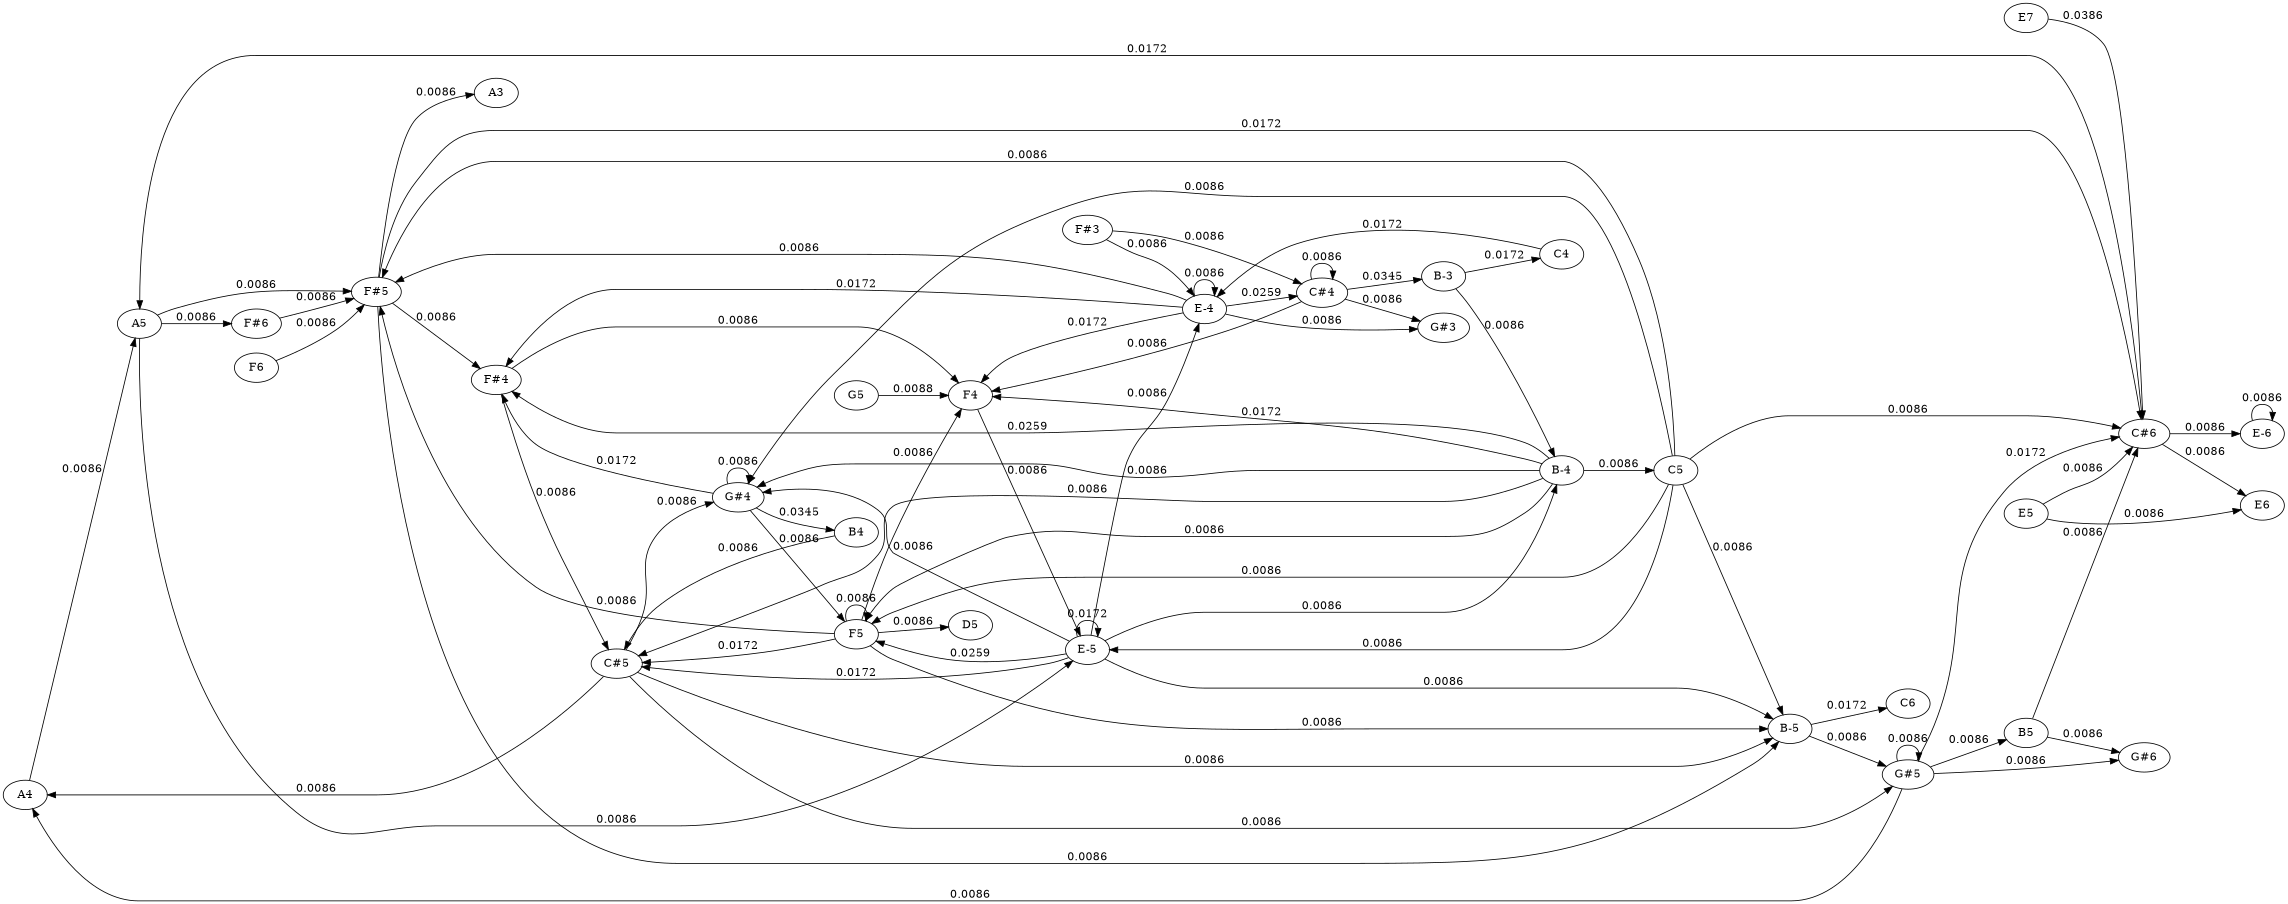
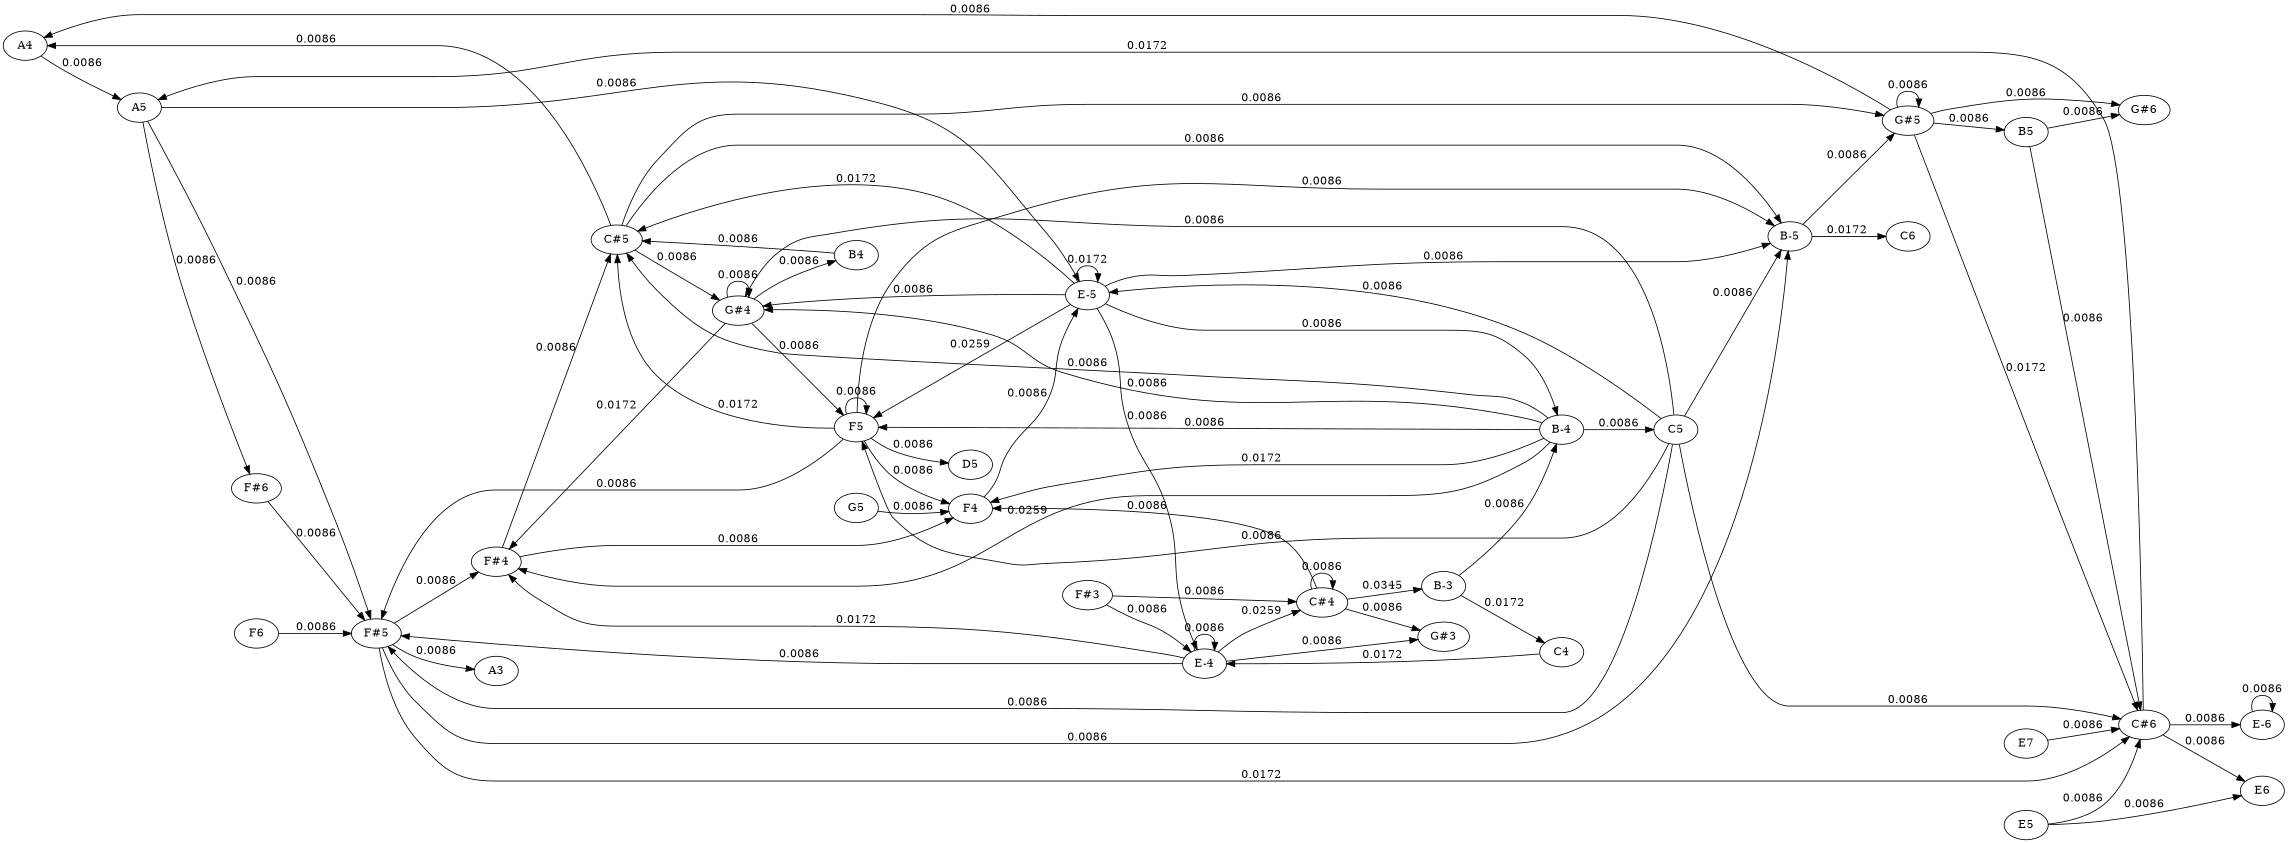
edge "E7" -- "C#6": label "0.0386" -> "0.0086"
edge "E-4" -- "F4": removed, label "0.0172"
edge "G5" -- "F4": label "0.0088" -> "0.0086"
edge "G#4" -- "B4": label "0.0345" -> "0.0086"
